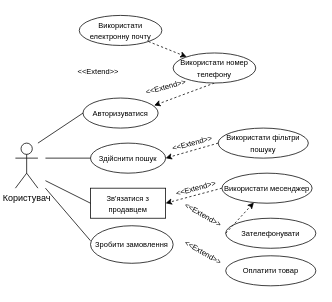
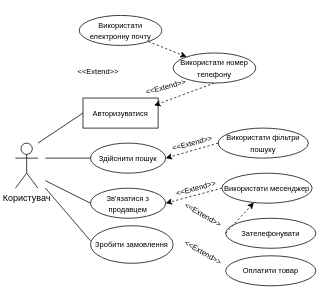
node "Авторизуватися": shape ellipse -> rectangle
node "Зв'язатися з продавцем": shape rectangle -> ellipse
